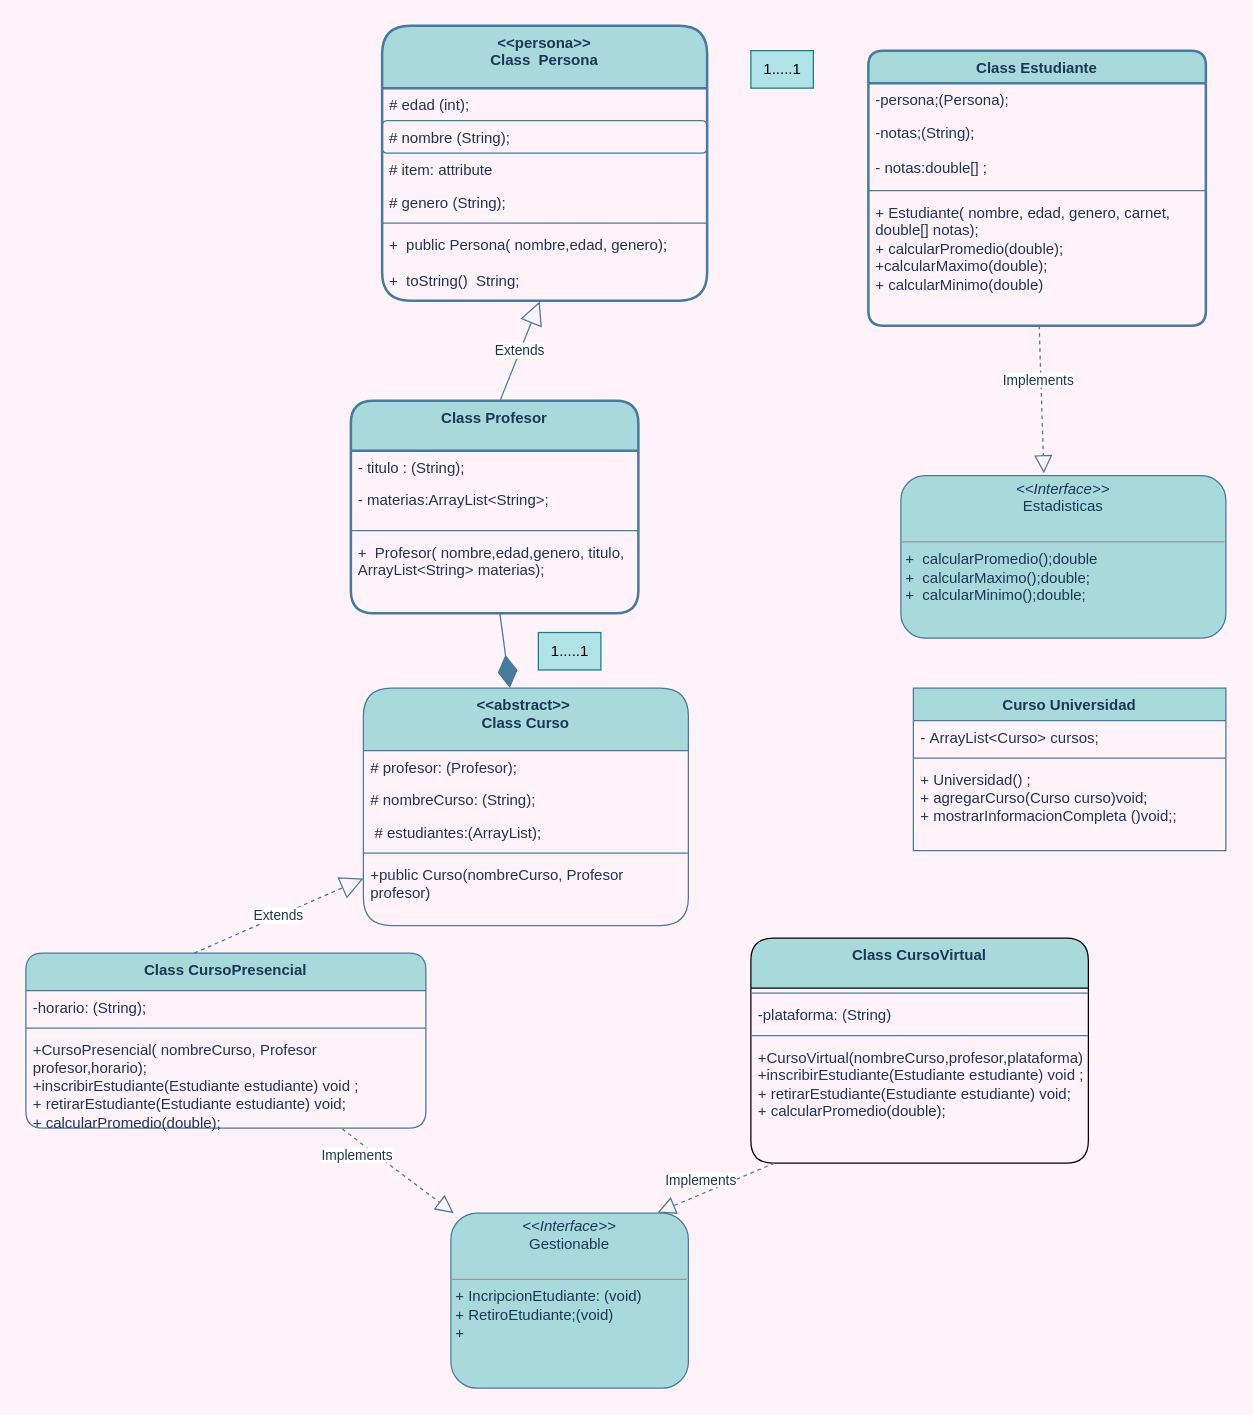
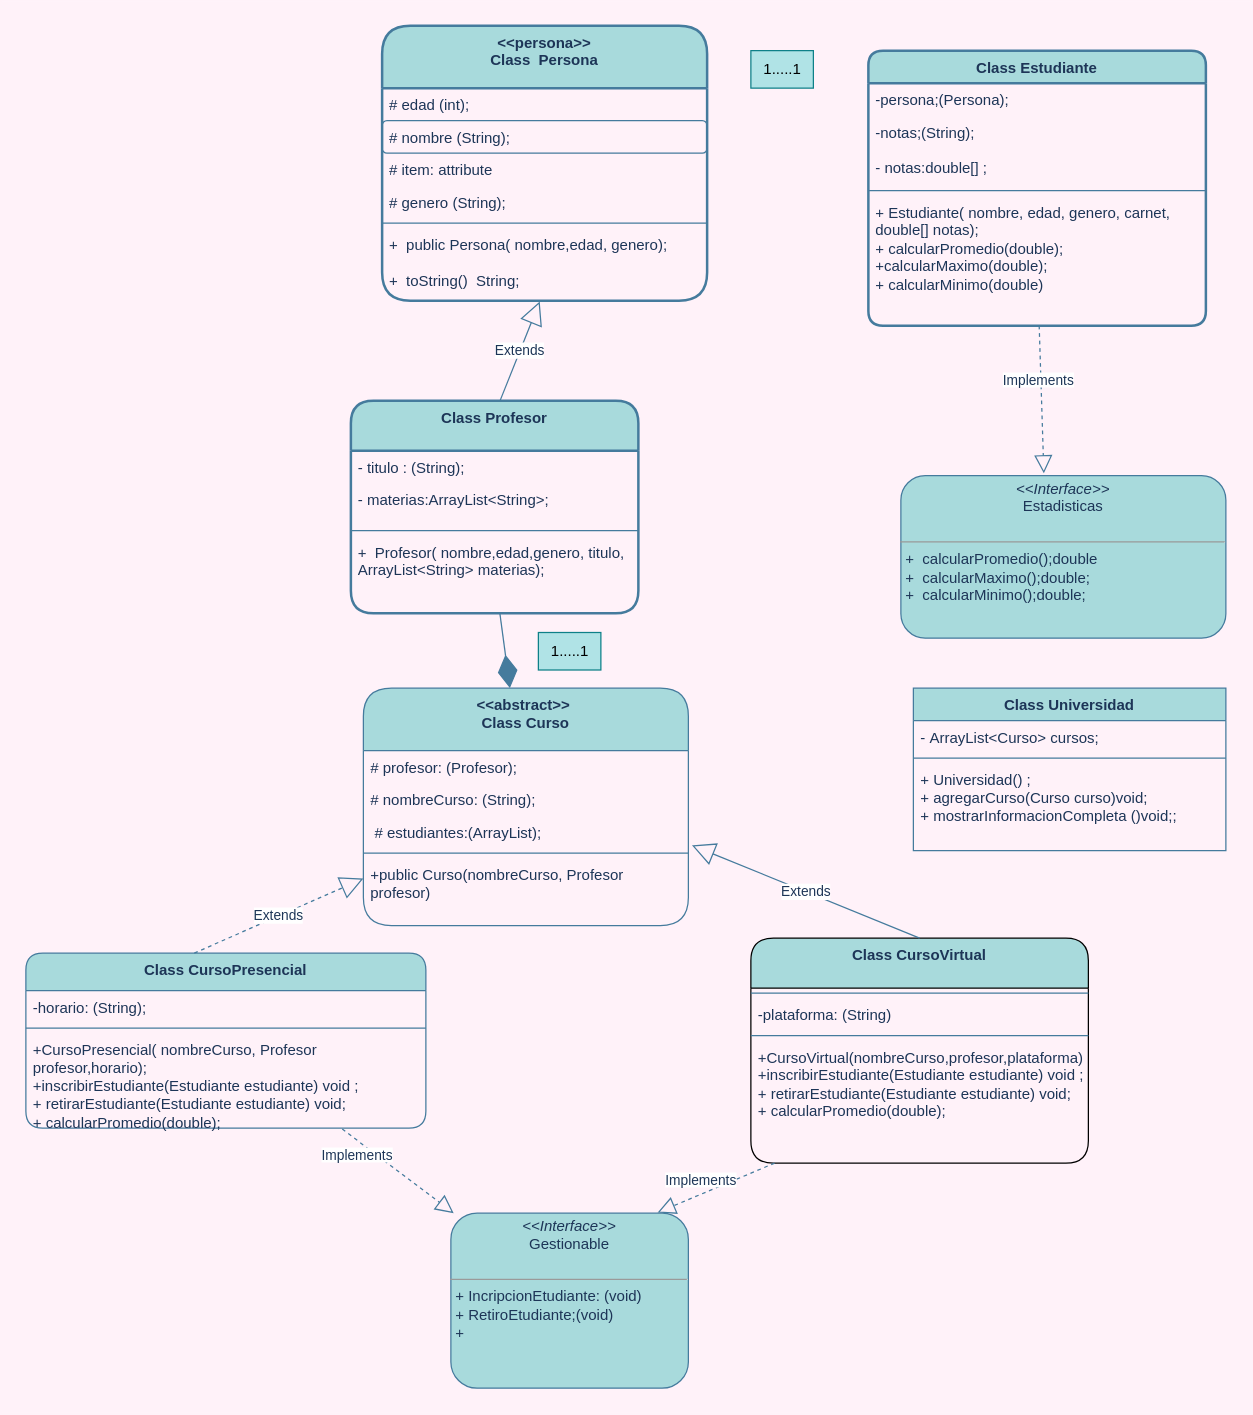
node "Curso Universidad": label "Curso Universidad" -> "Class Universidad"
edge "Class CursoVirtual" -> "# estudiantes:(ArrayList);": added, label "Extends"
